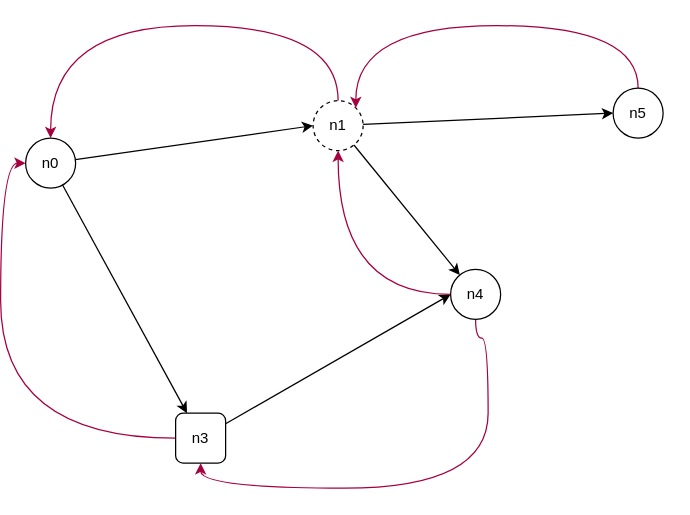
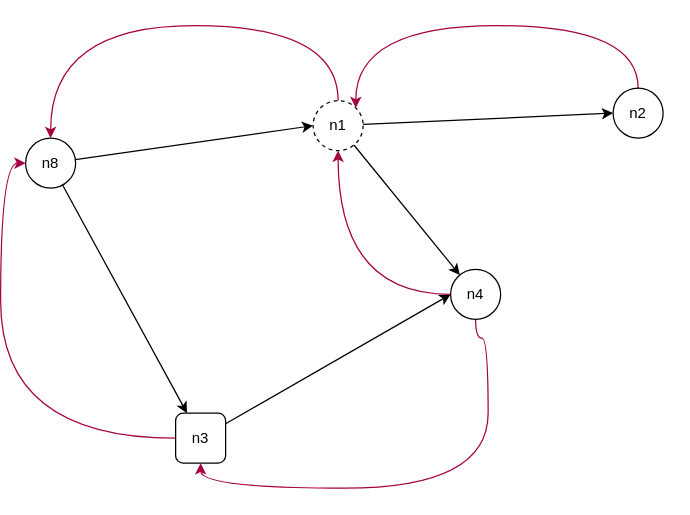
node "n5": label "n5" -> "n2"
node "n0": label "n0" -> "n8"
